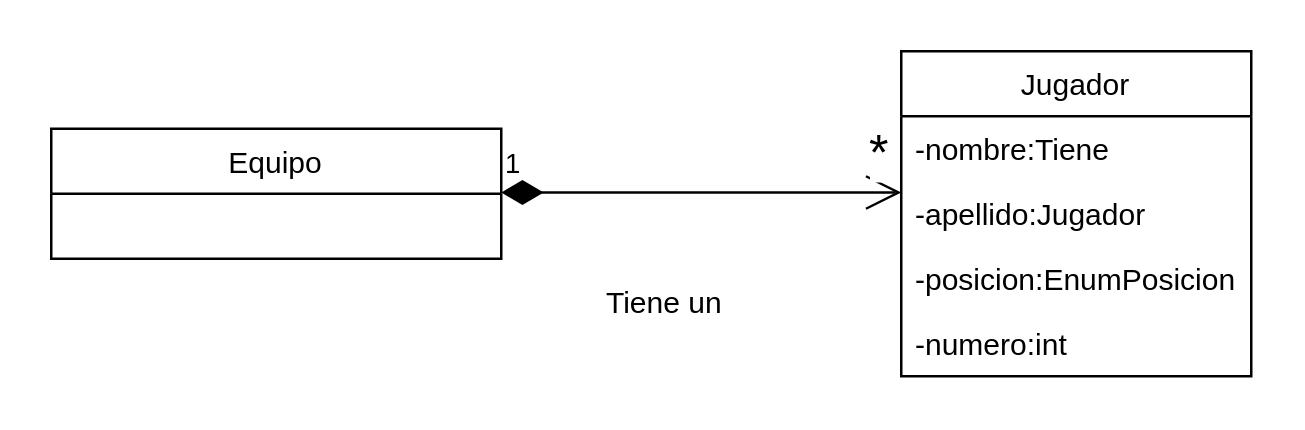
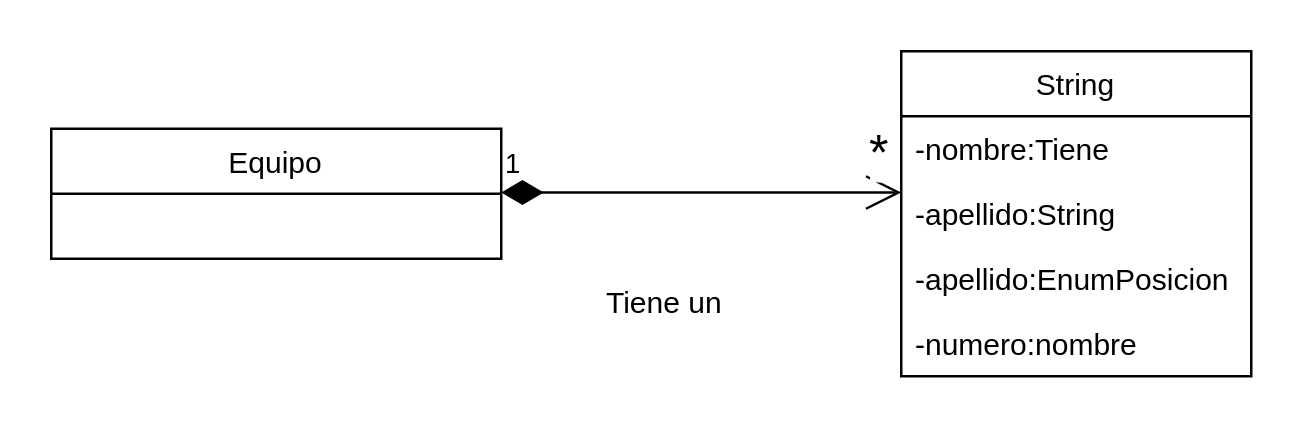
node "Jugador": label "Jugador" -> "String"
node "-apellido:Jugador": label "-apellido:Jugador" -> "-apellido:String"
node "-posicion:EnumPosicion": label "-posicion:EnumPosicion" -> "-apellido:EnumPosicion"
node "-numero:int": label "-numero:int" -> "-numero:nombre"
